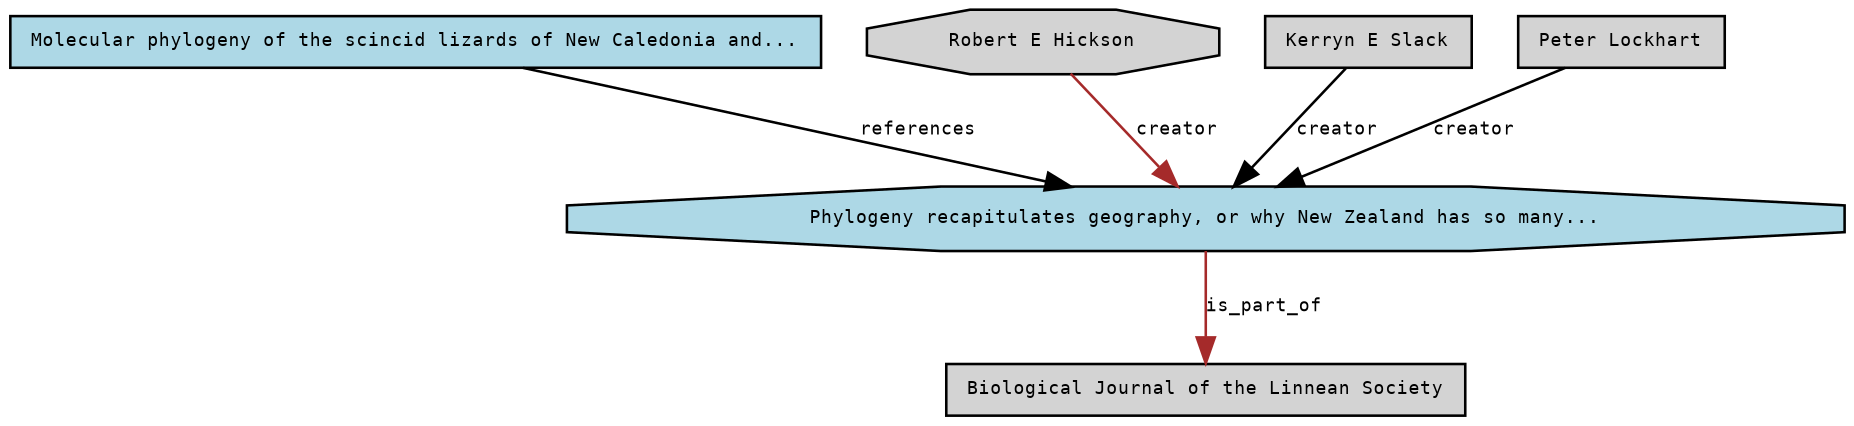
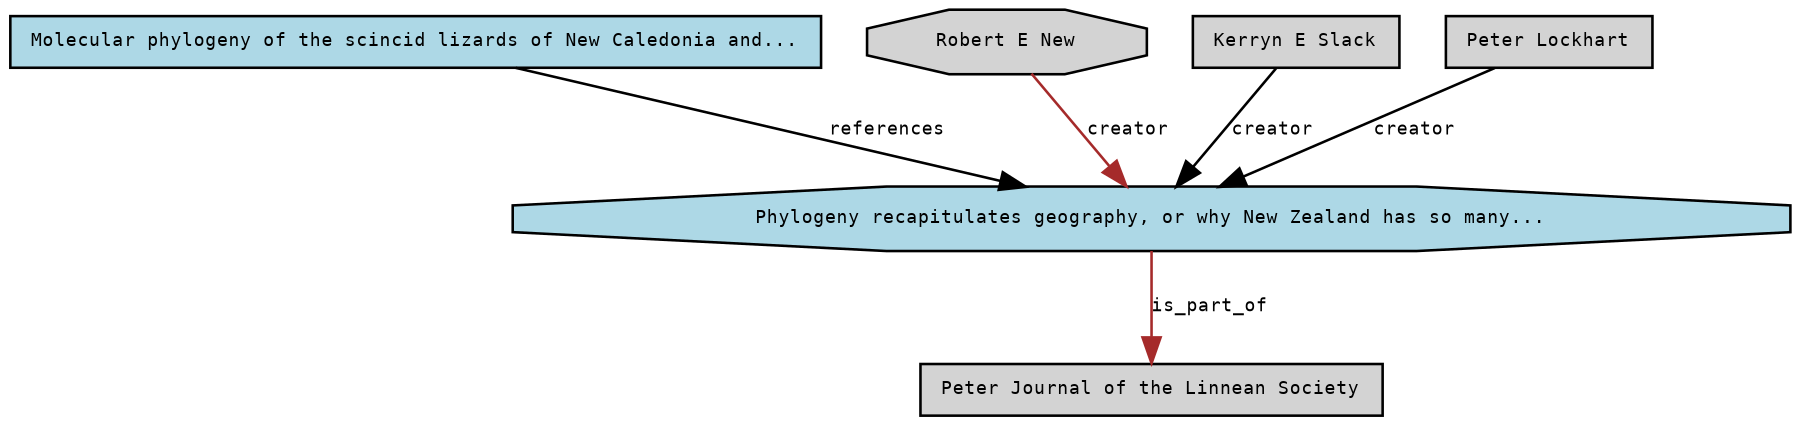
node "Robert E Hickson": label "Robert E Hickson" -> "Robert E New"
node "Biological Journal of the Linnean Society": label "Biological Journal of the Linnean Society" -> "Peter Journal of the Linnean Society"
